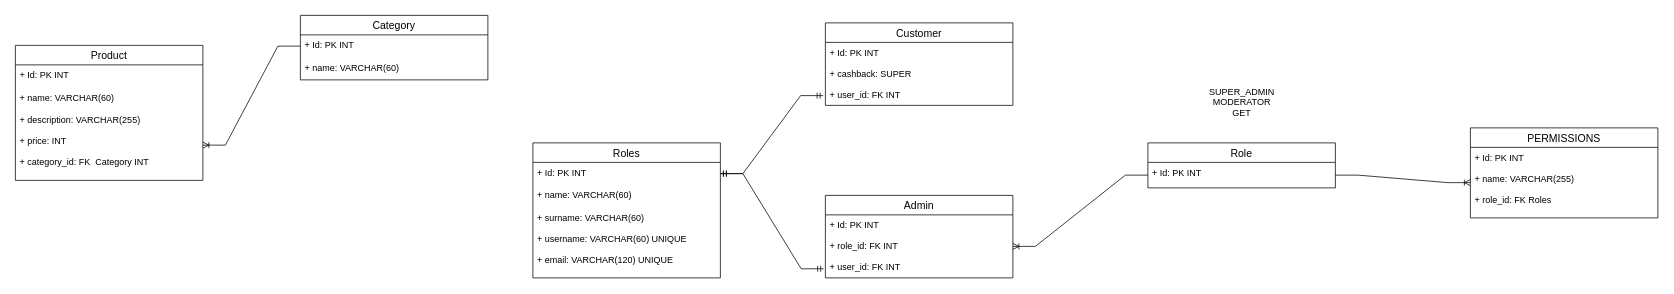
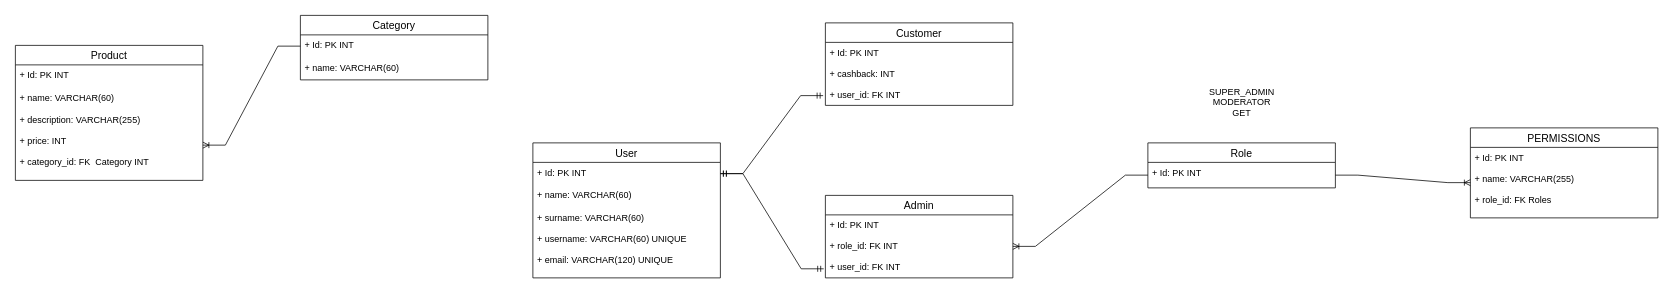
node "+ Id: PK INT + cashback: SUPER + user_id: FK INT": label "+ Id: PK INT + cashback: SUPER + user_id: FK INT" -> "+ Id: PK INT + cashback: INT + user_id: FK INT"
node "Roles": label "Roles" -> "User"
